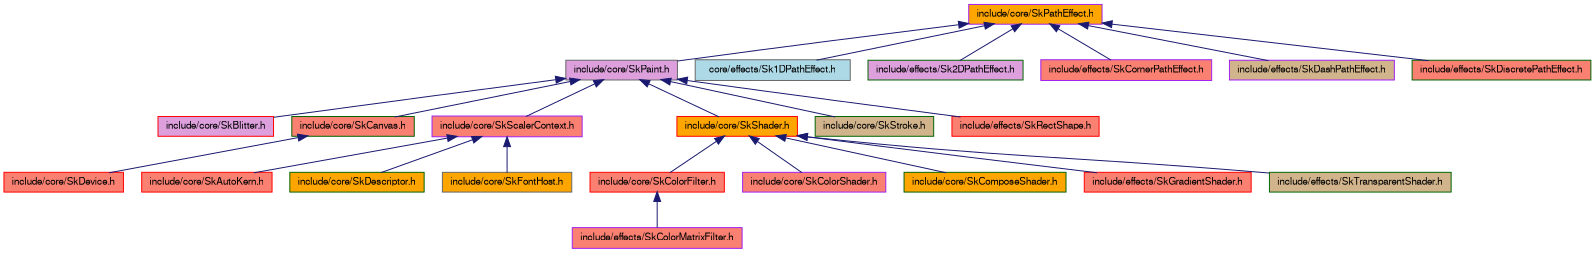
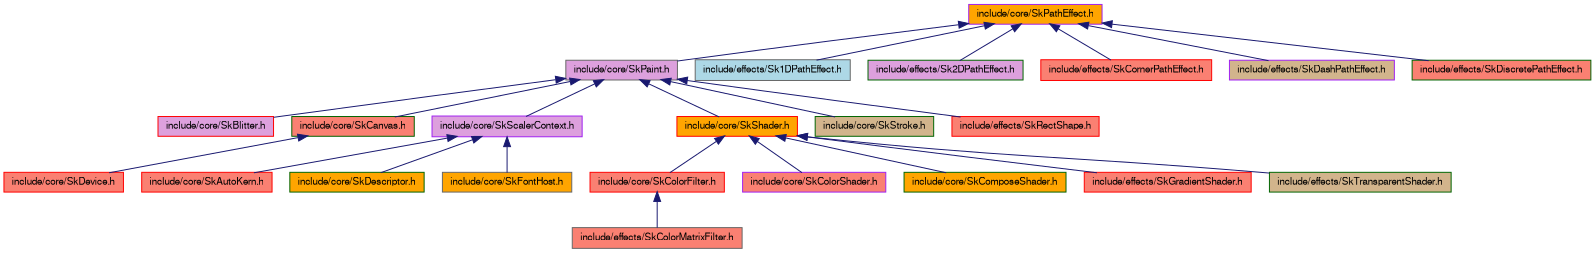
node "core/effects/Sk1DPathEffect.h": label "core/effects/Sk1DPathEffect.h" -> "include/effects/Sk1DPathEffect.h"
node "include/effects/SkCornerPathEffect.h": color purple -> red
node "include/core/SkScalerContext.h": fillcolor salmon -> plum
node "include/effects/SkColorMatrixFilter.h": color purple -> gray40
